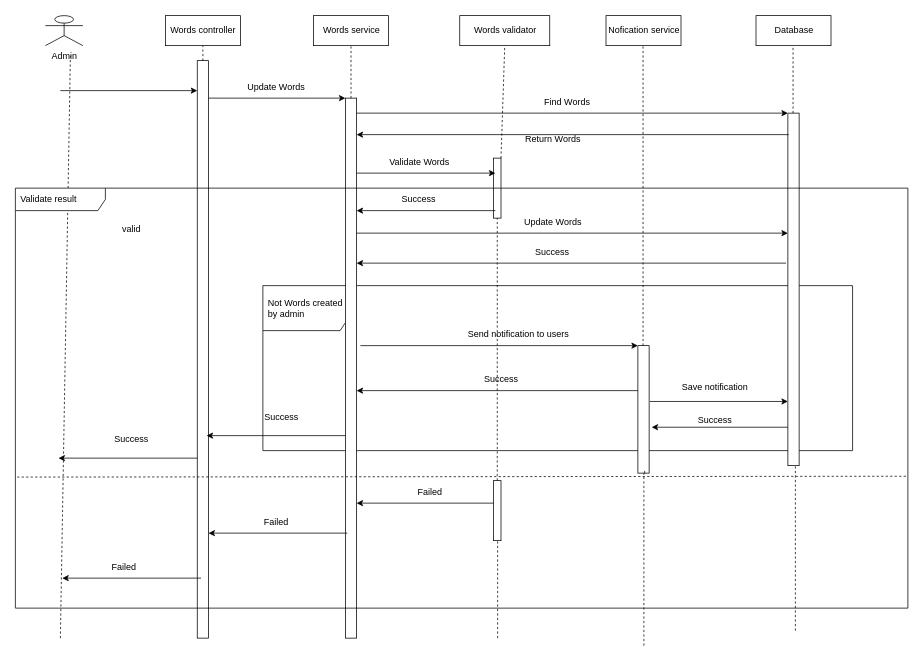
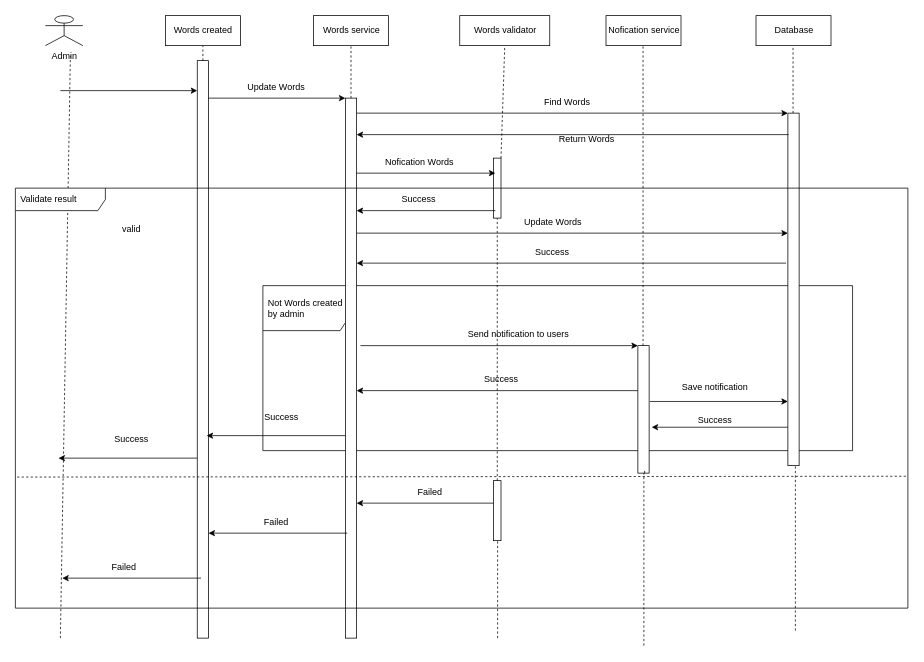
node "Words controller": label "Words controller" -> "Words created"
node "Return Words": moved (553, 139) -> (586, 139)
node "Validate Words": label "Validate Words" -> "Nofication Words"
